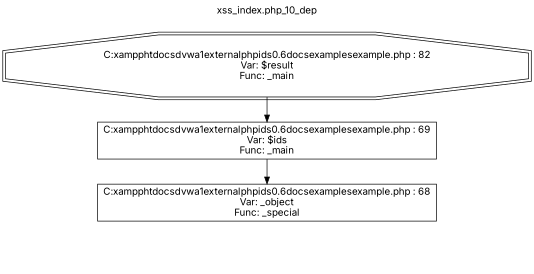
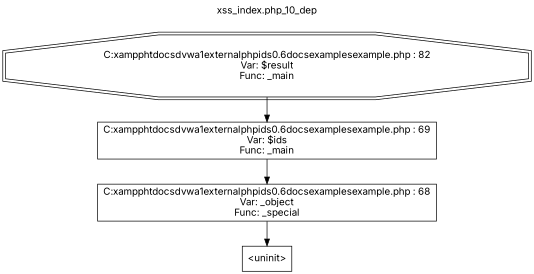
node "<uninit>": added
